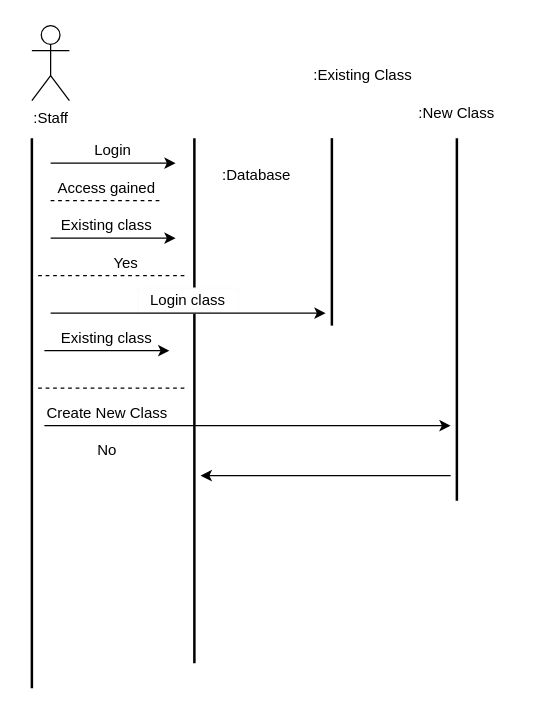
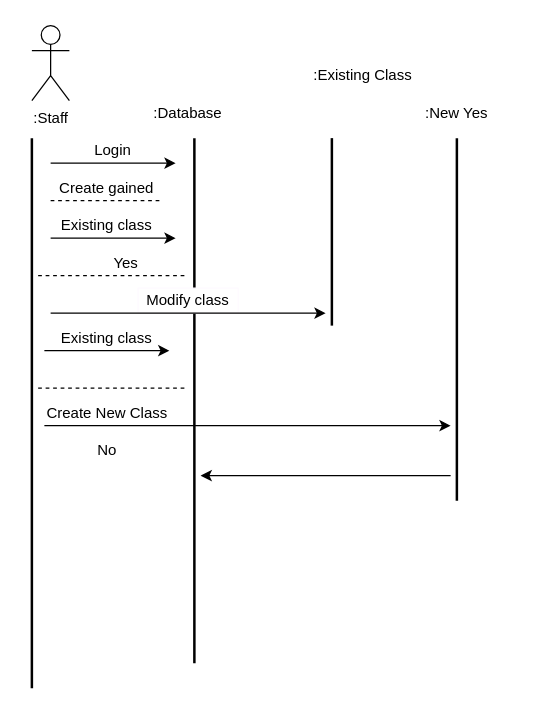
node ":New Class": label ":New Class" -> ":New Yes"
node ":Database": moved (257, 176) -> (188, 113)
node "Access gained": label "Access gained" -> "Create gained"
node "Login class": label "Login class" -> "Modify class"
